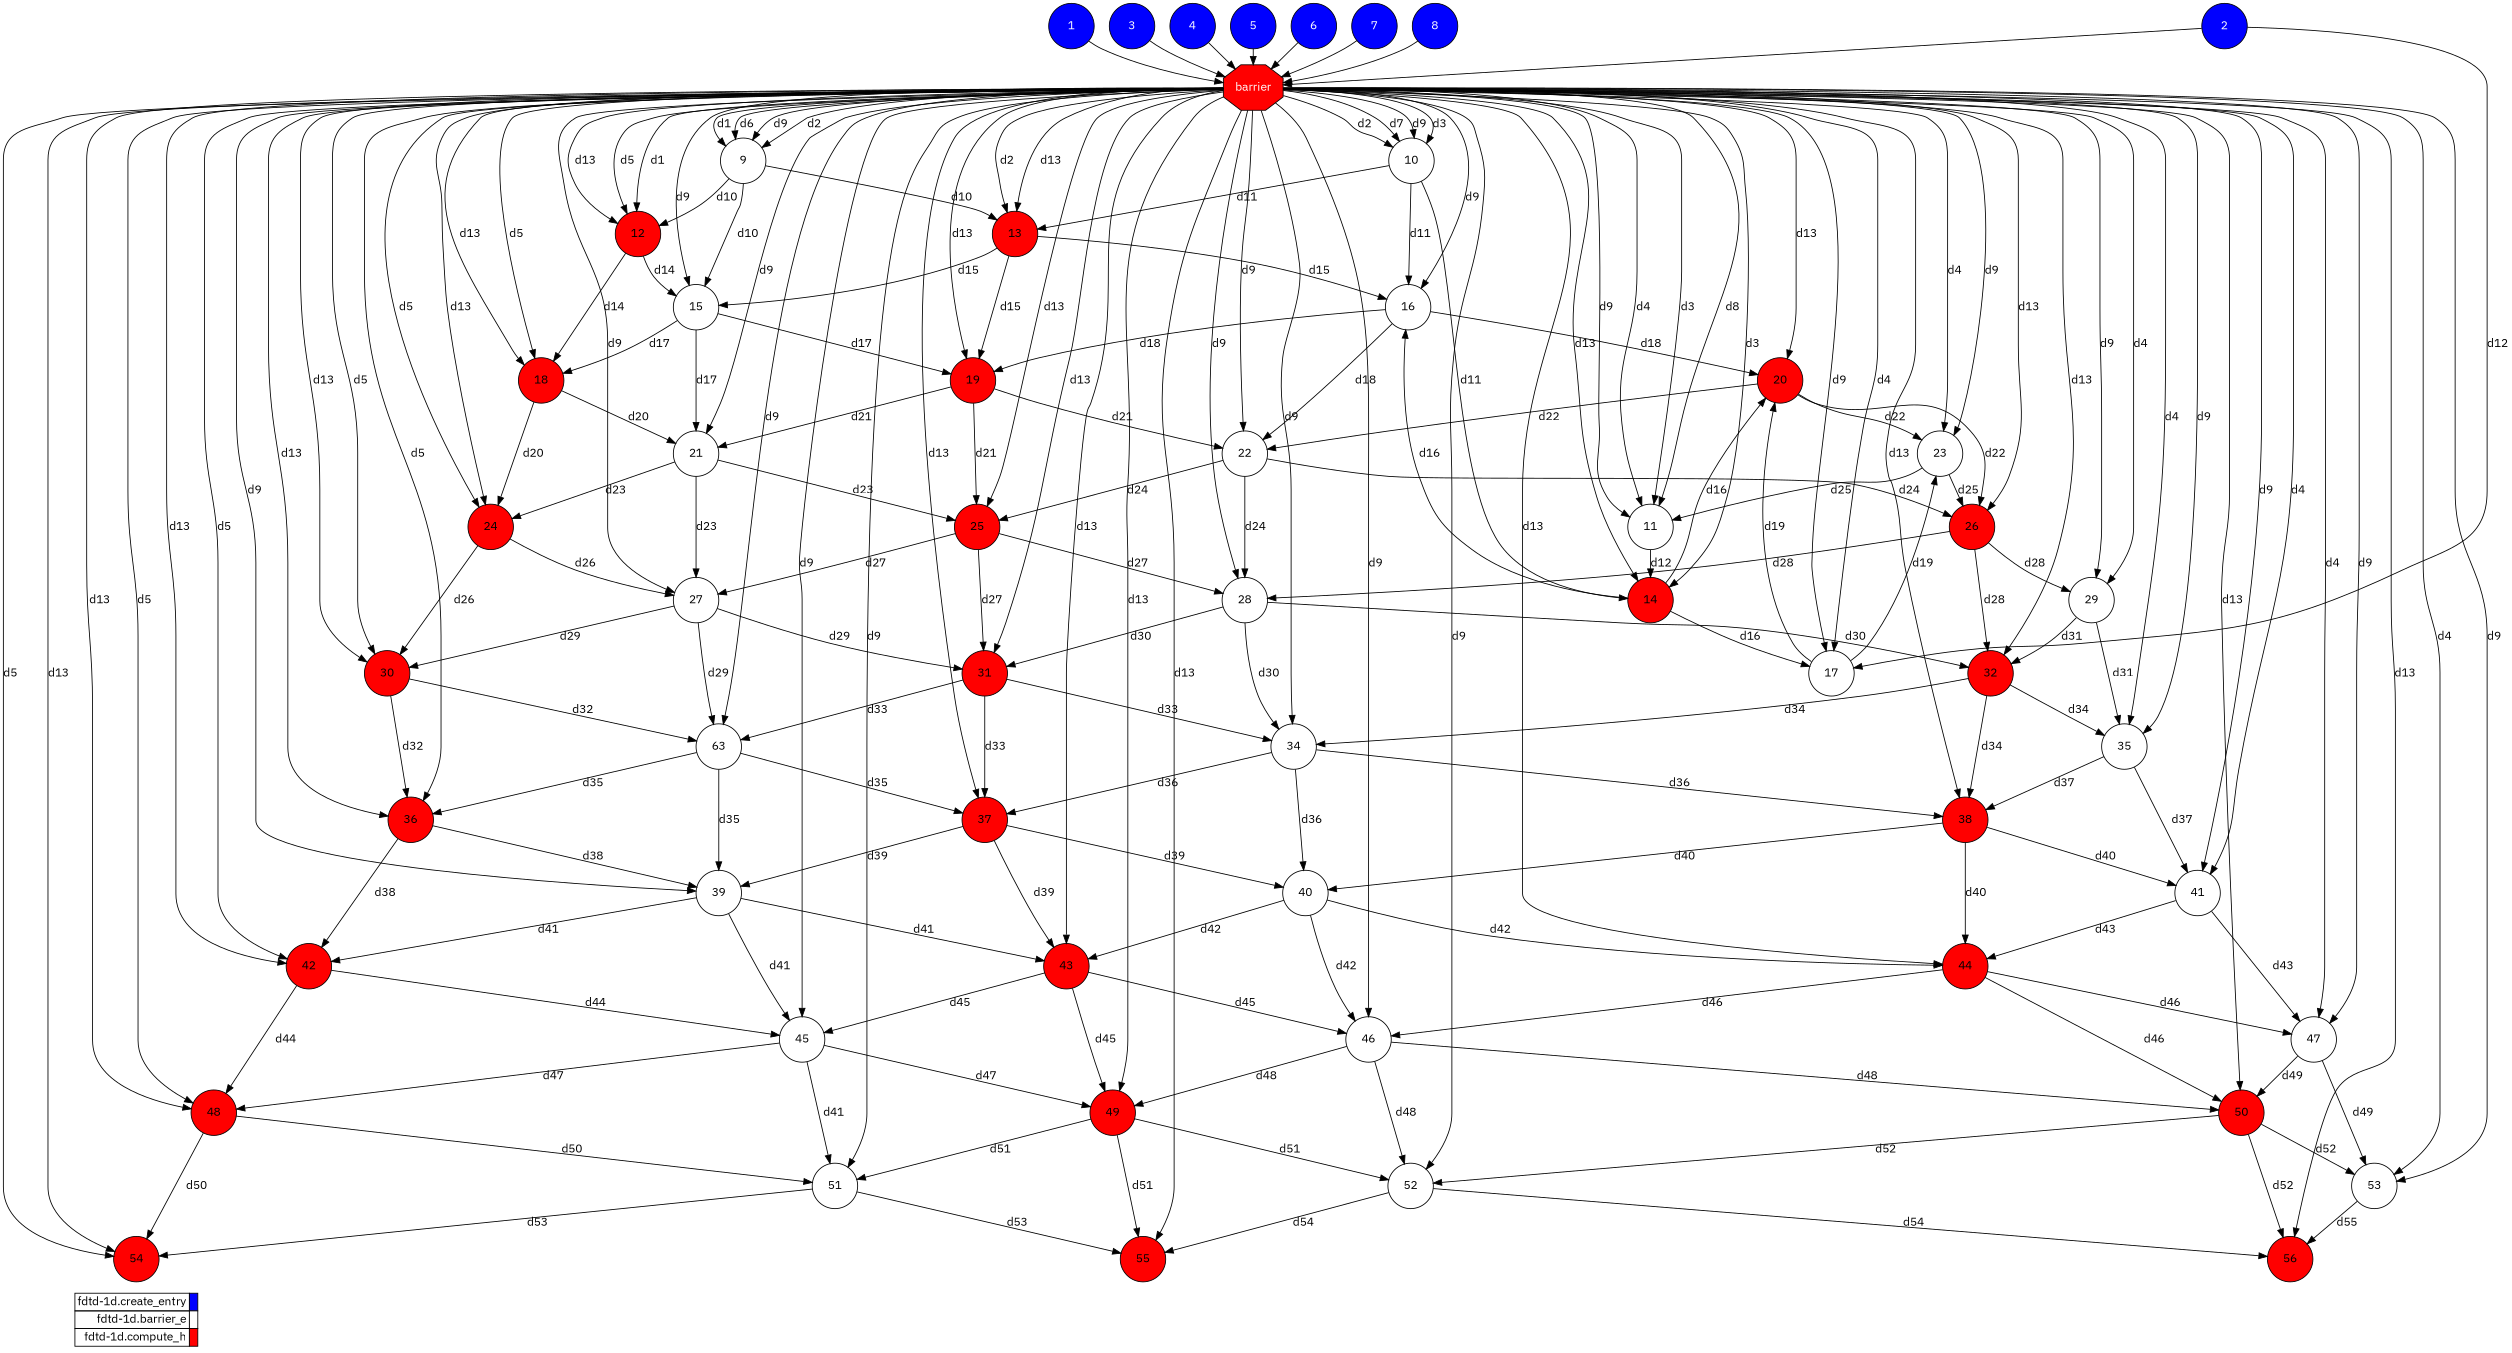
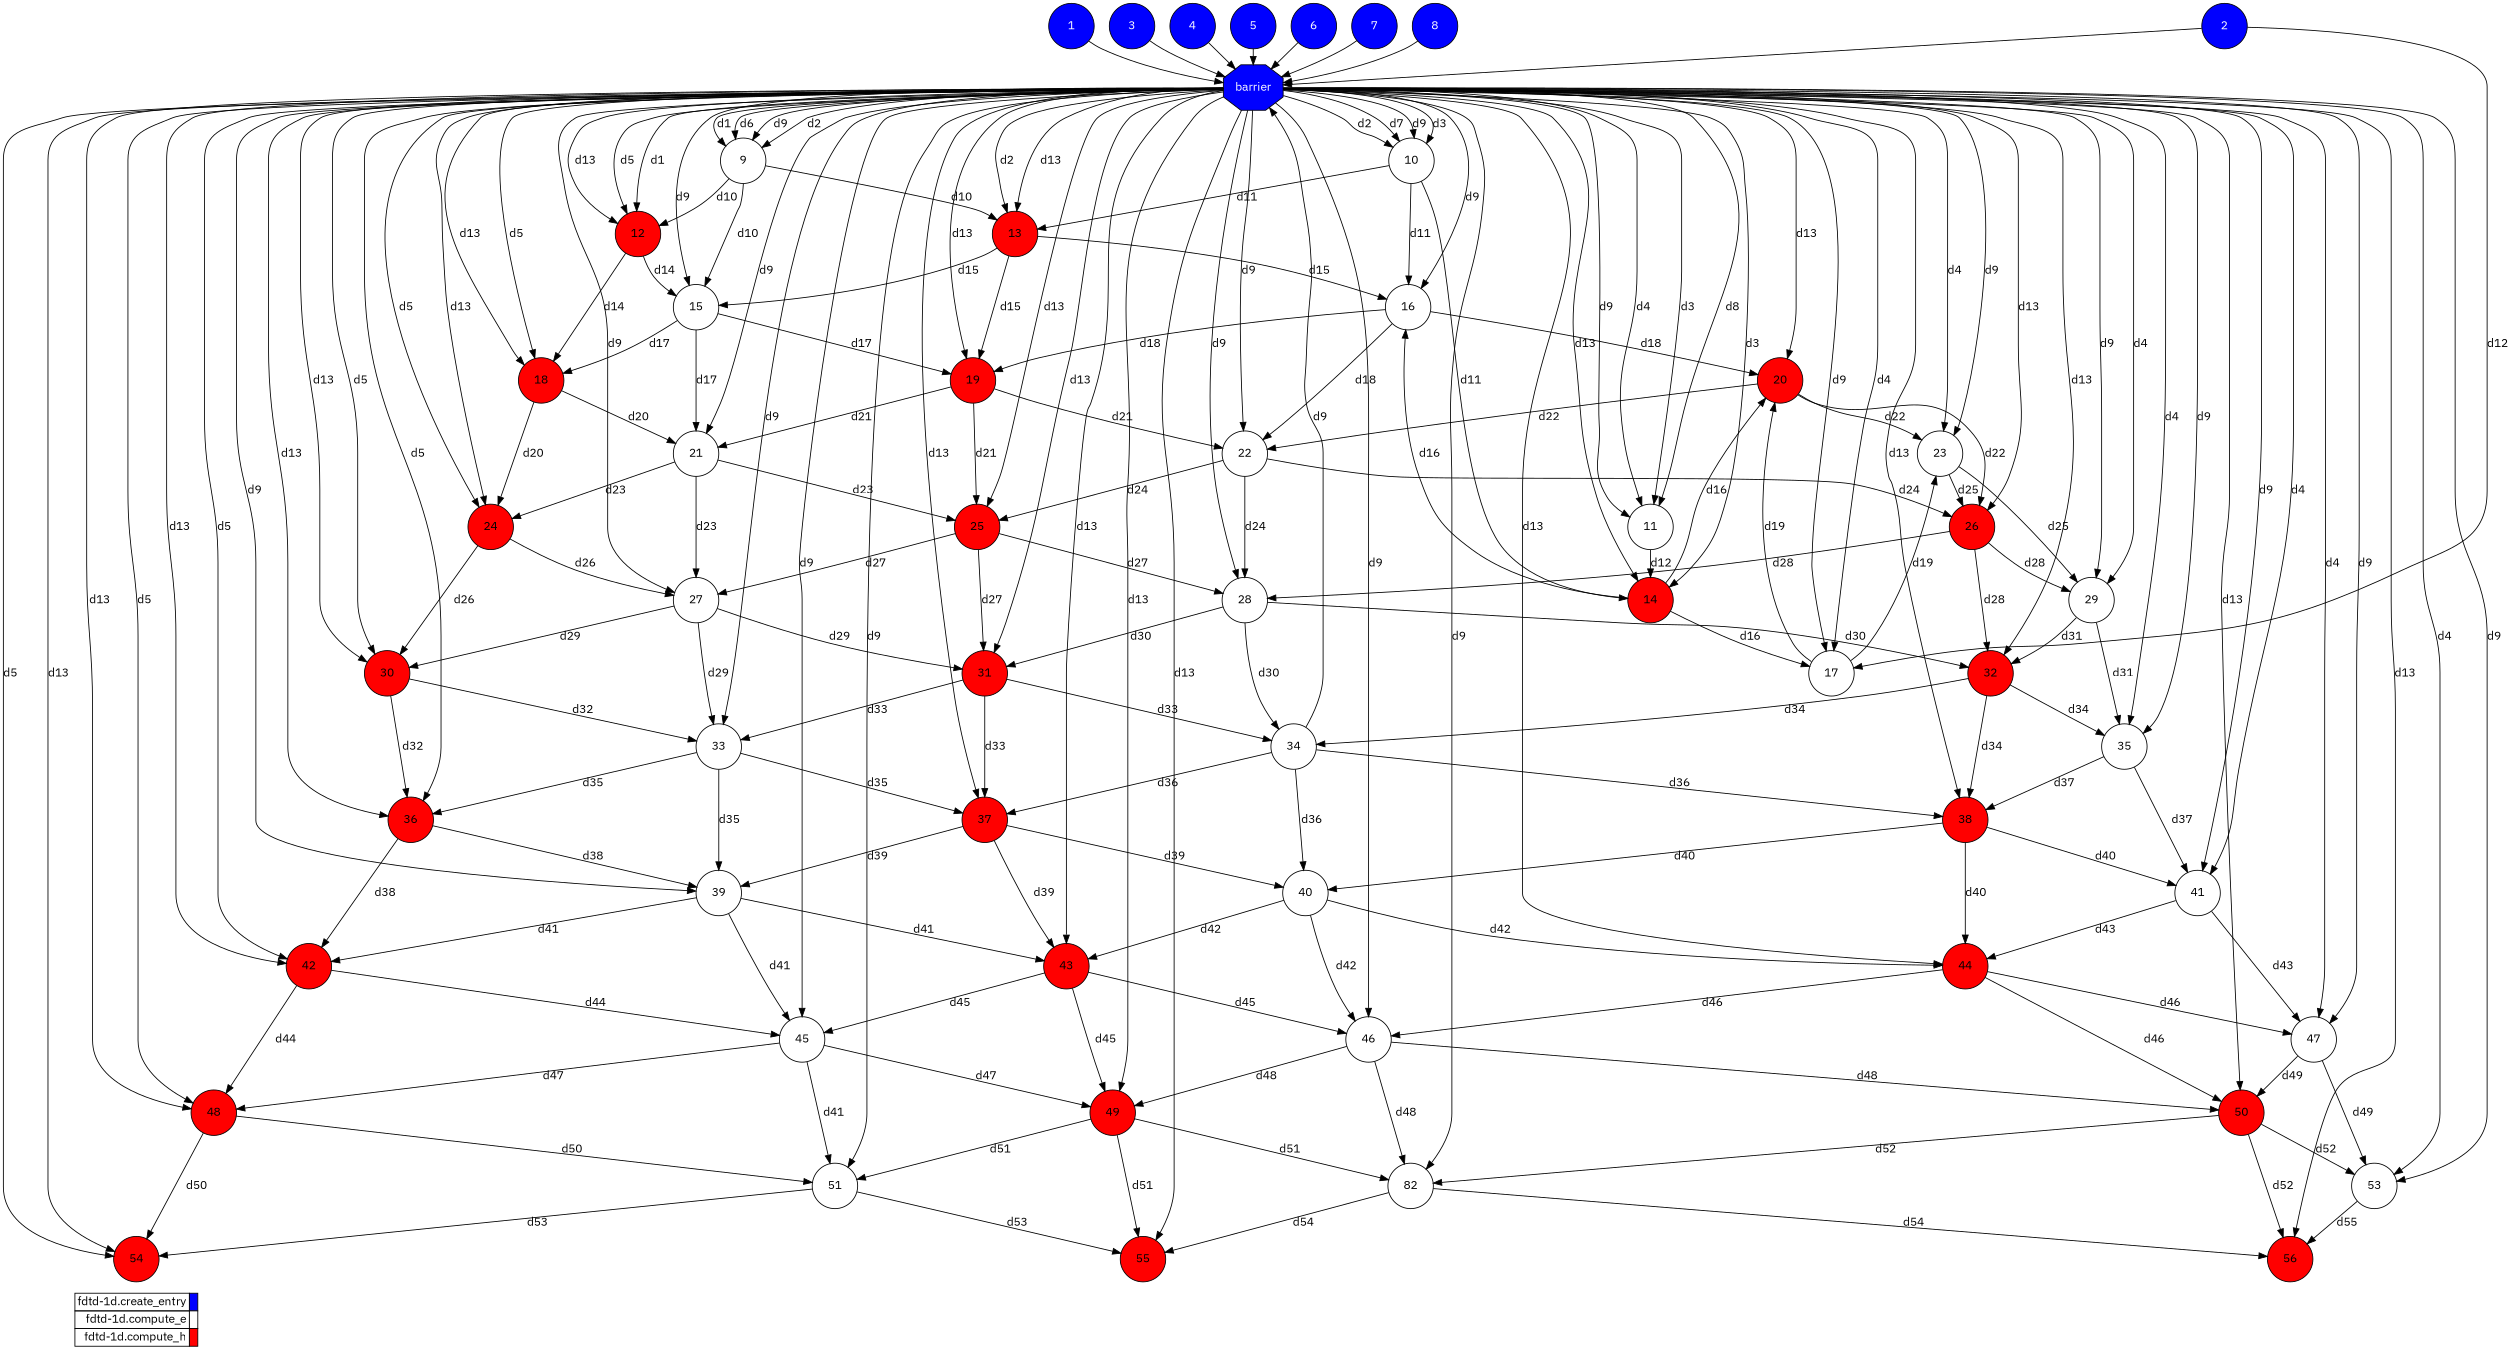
node "barrier": fillcolor #ff0000 -> #0000ff
edge "barrier" -> "34": reversed
edge "23" -> "11": now "23" -> "29"
node "63": label "63" -> "33"
node "52": label "52" -> "82"
node "fdtd-1d.create_entry": text "fdtd-1d.barrier_e" -> "fdtd-1d.compute_e"
